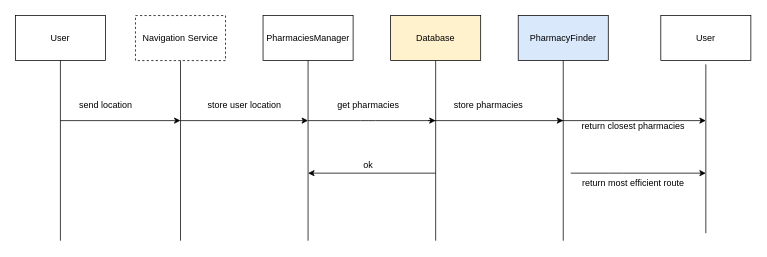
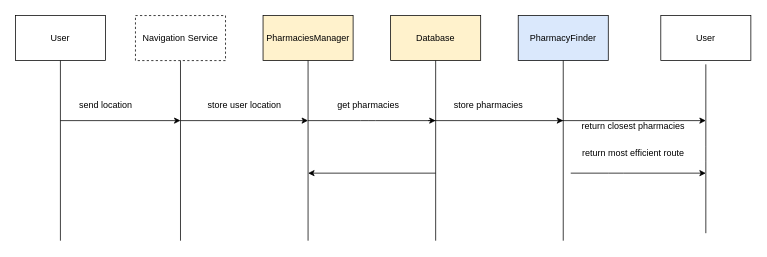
node "PharmaciesManager": fillcolor #ffffff -> #fff2cc
node "ok": removed
node "return most efficient route": moved (632, 182) -> (632, 152)
